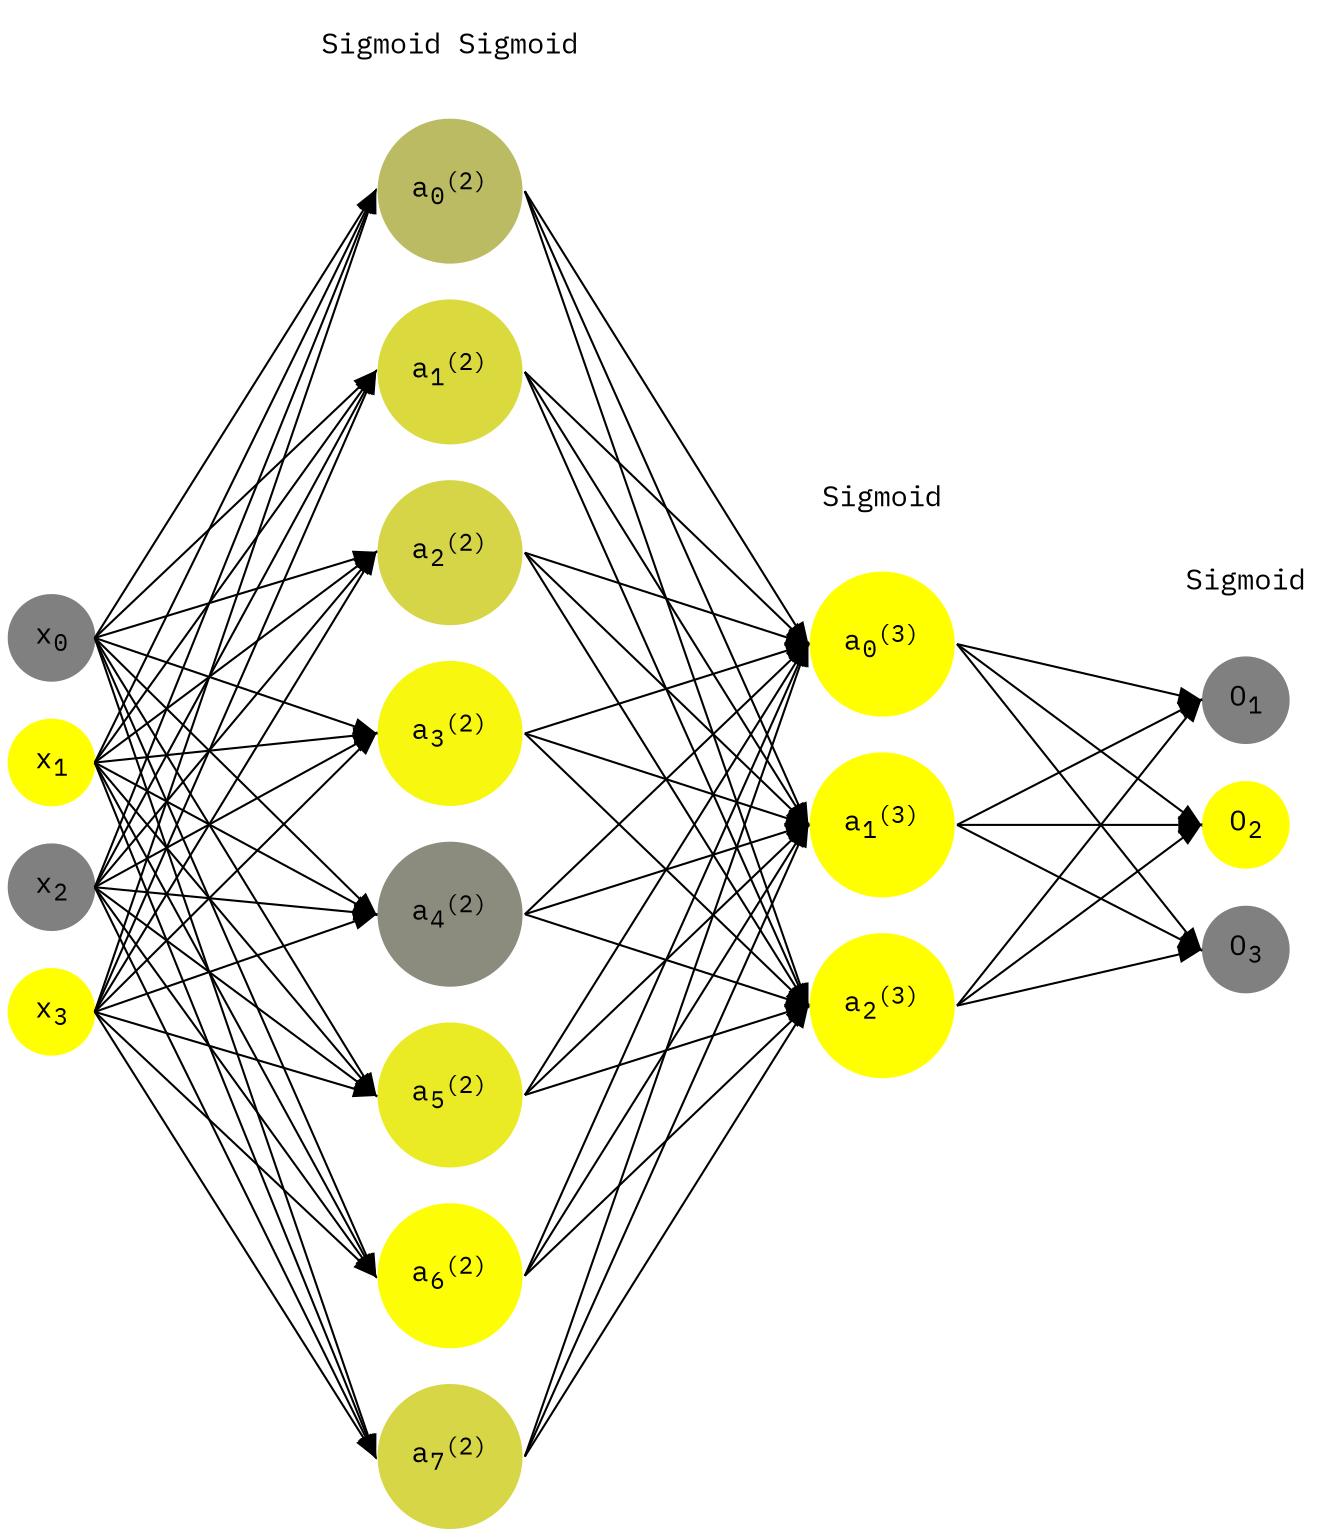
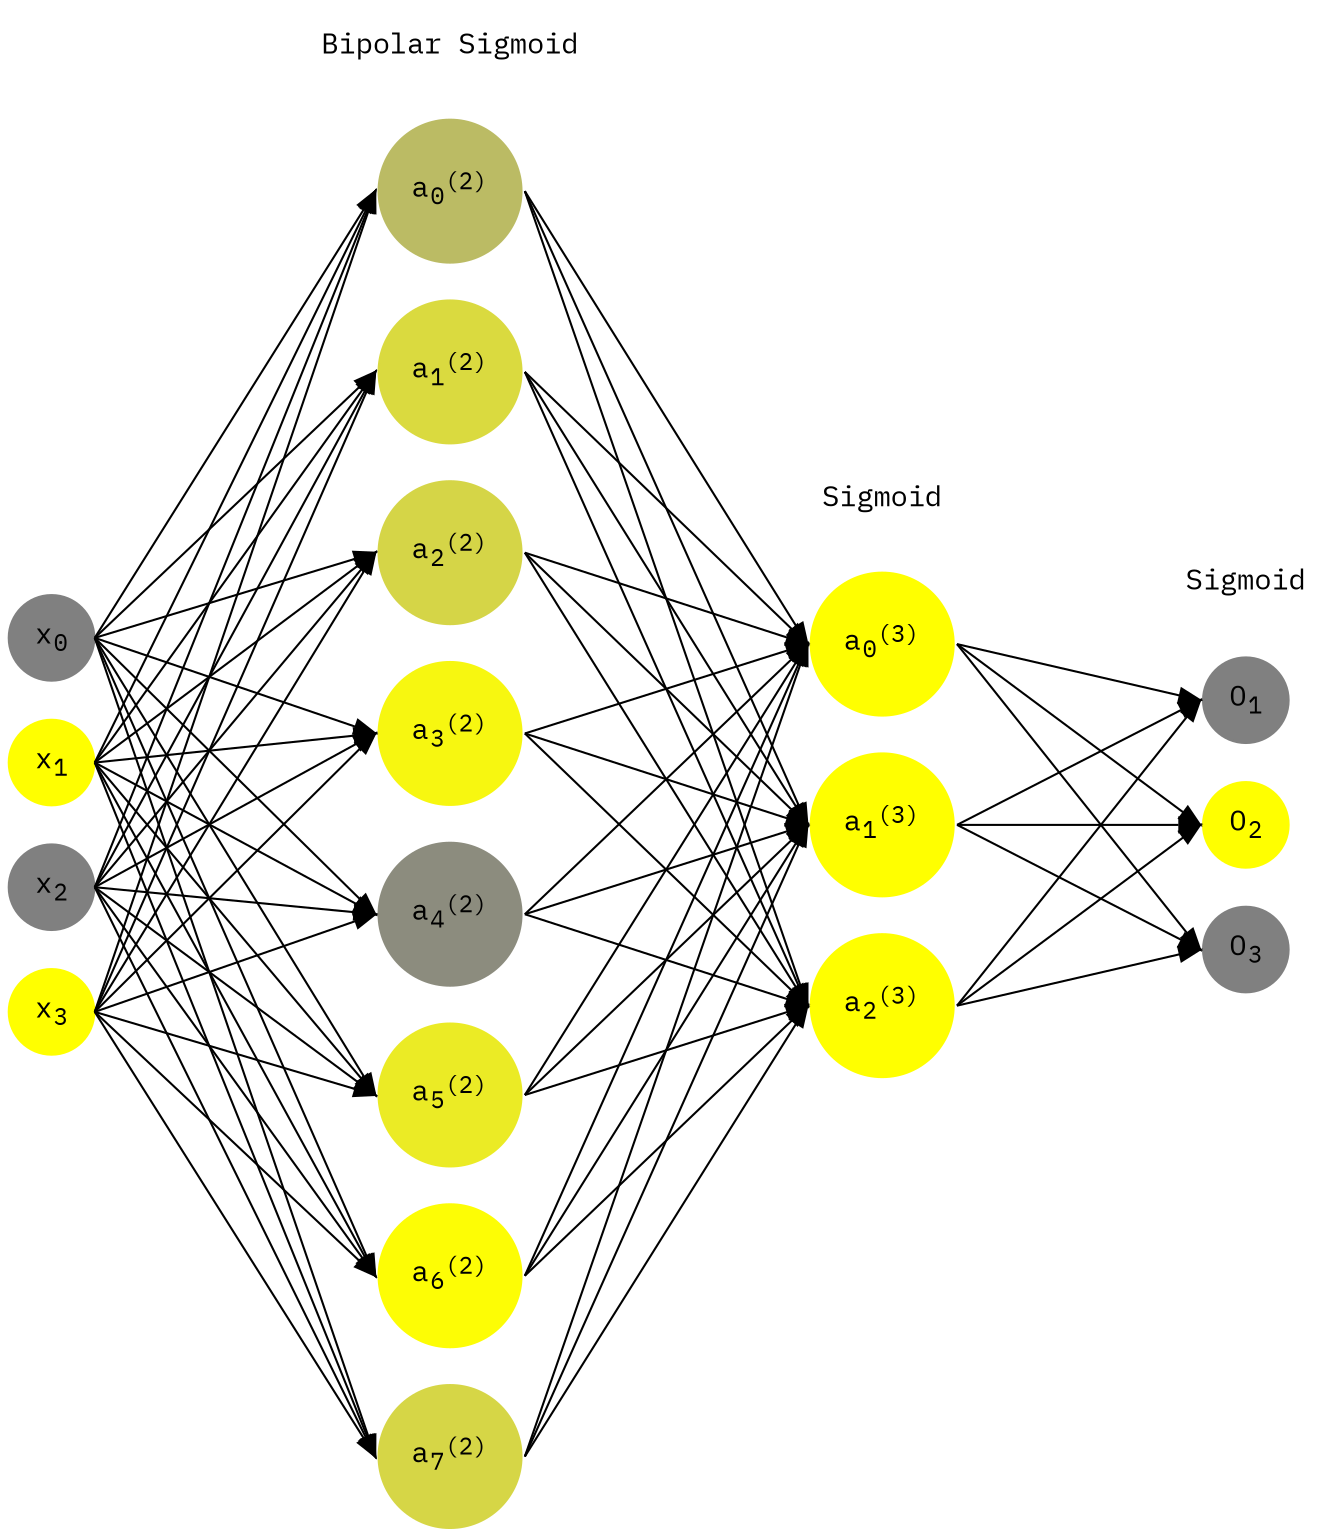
node "Sigmoid Sigmoid": label "Sigmoid Sigmoid" -> "Bipolar Sigmoid"
